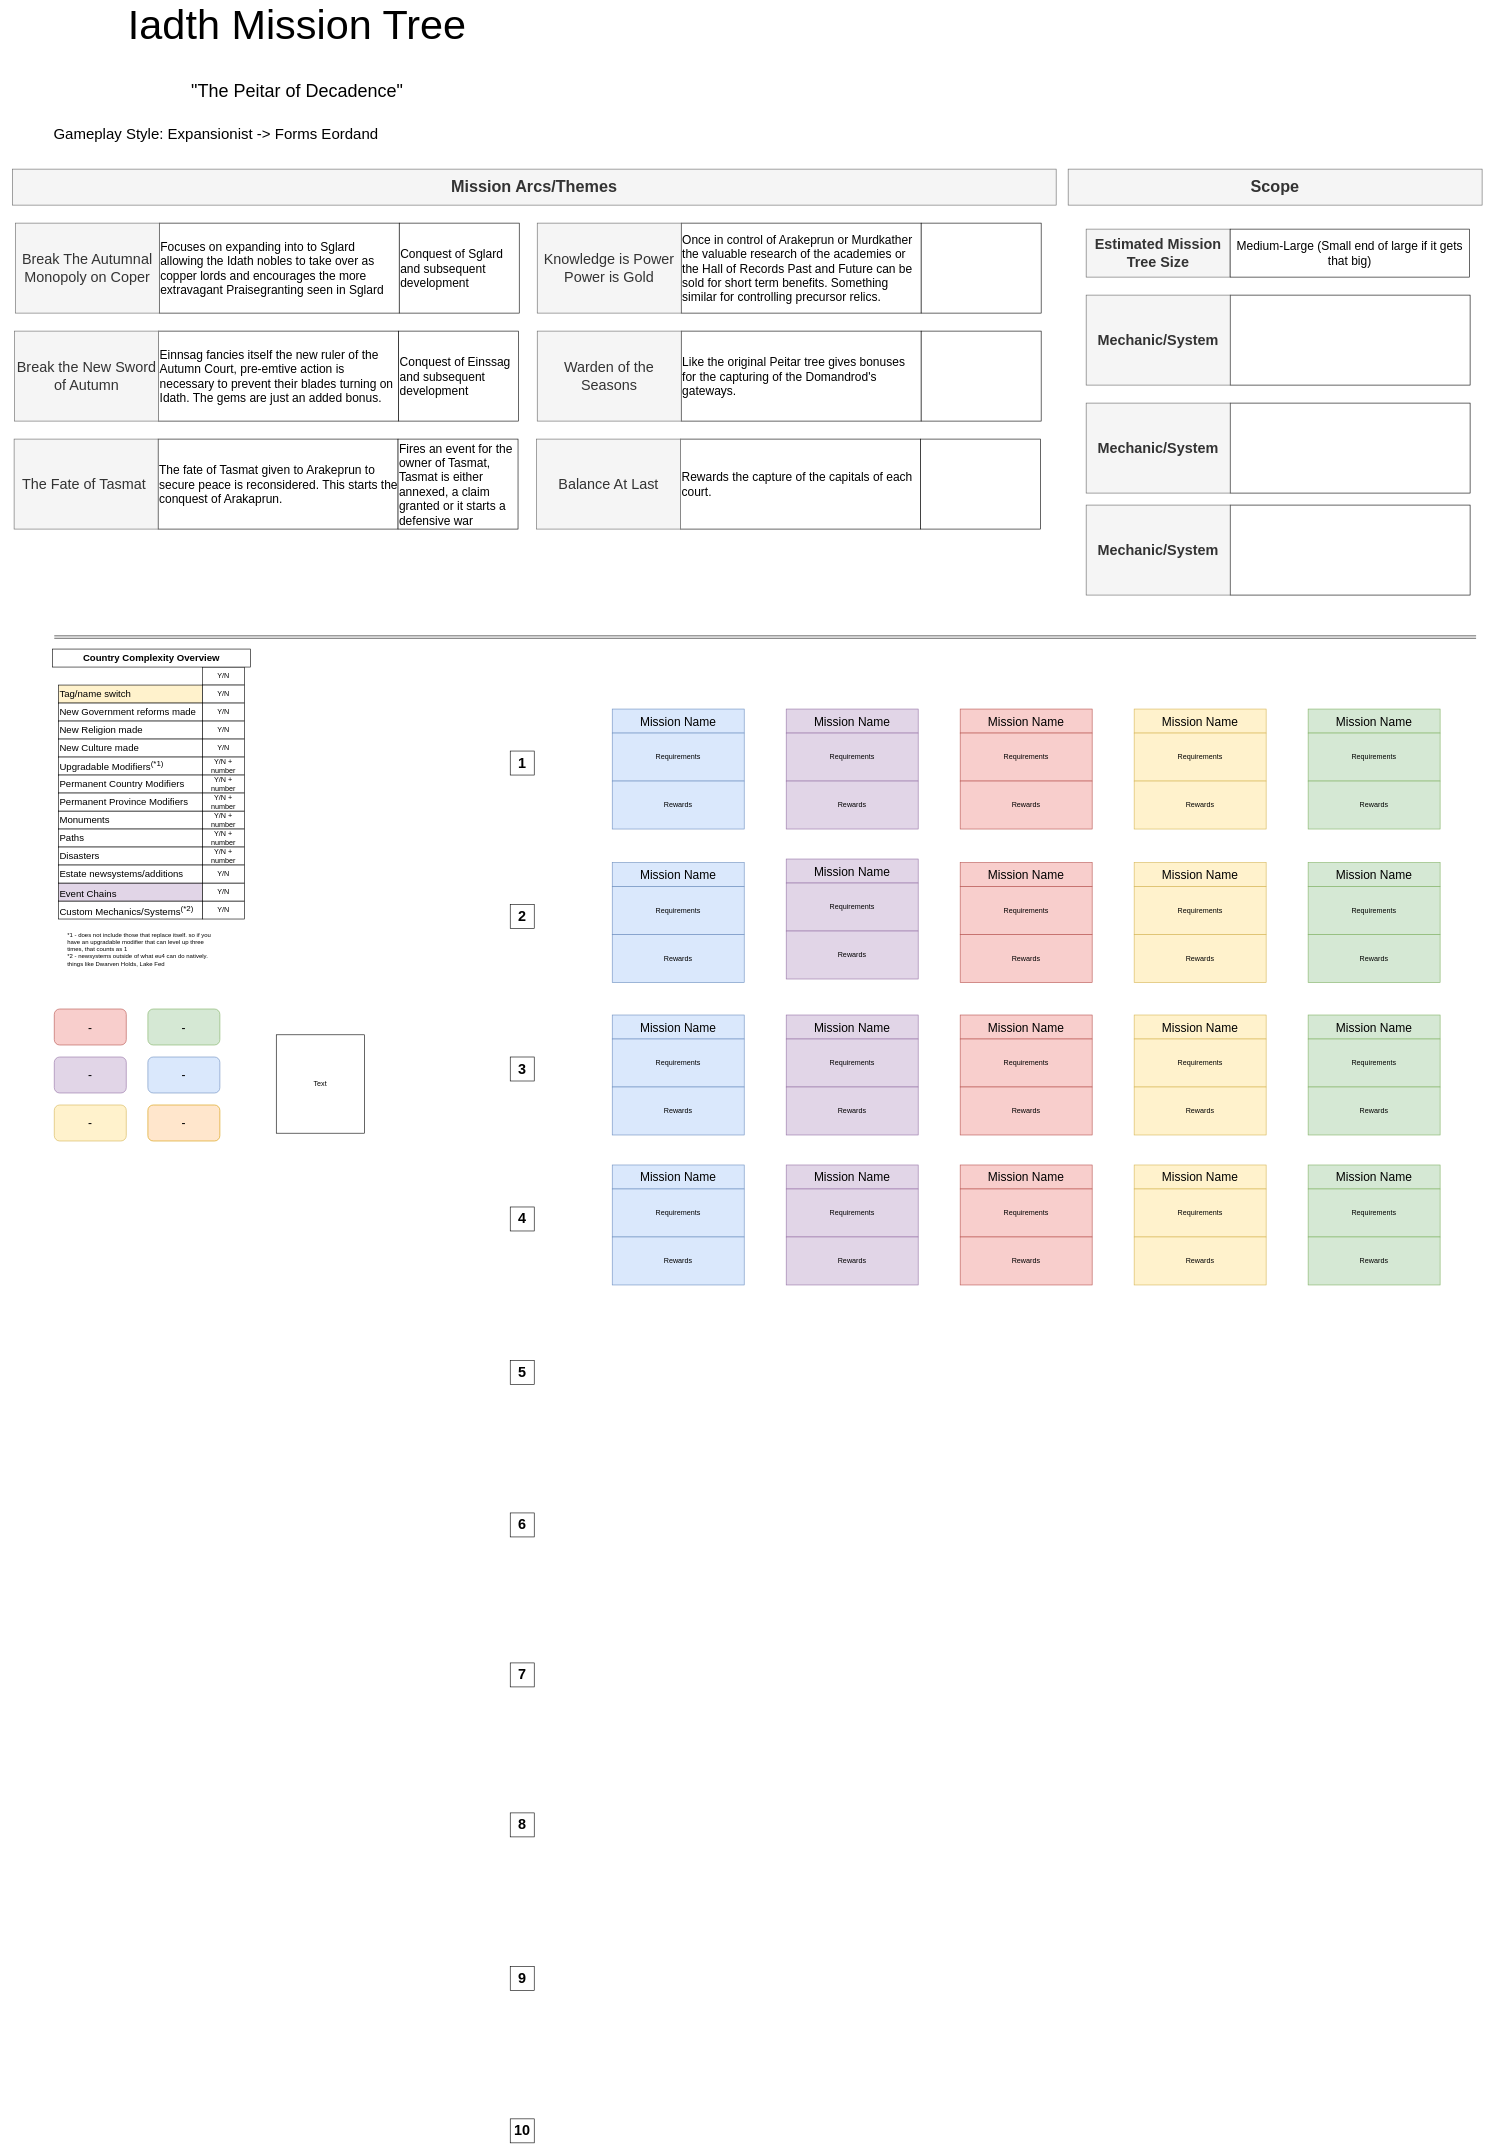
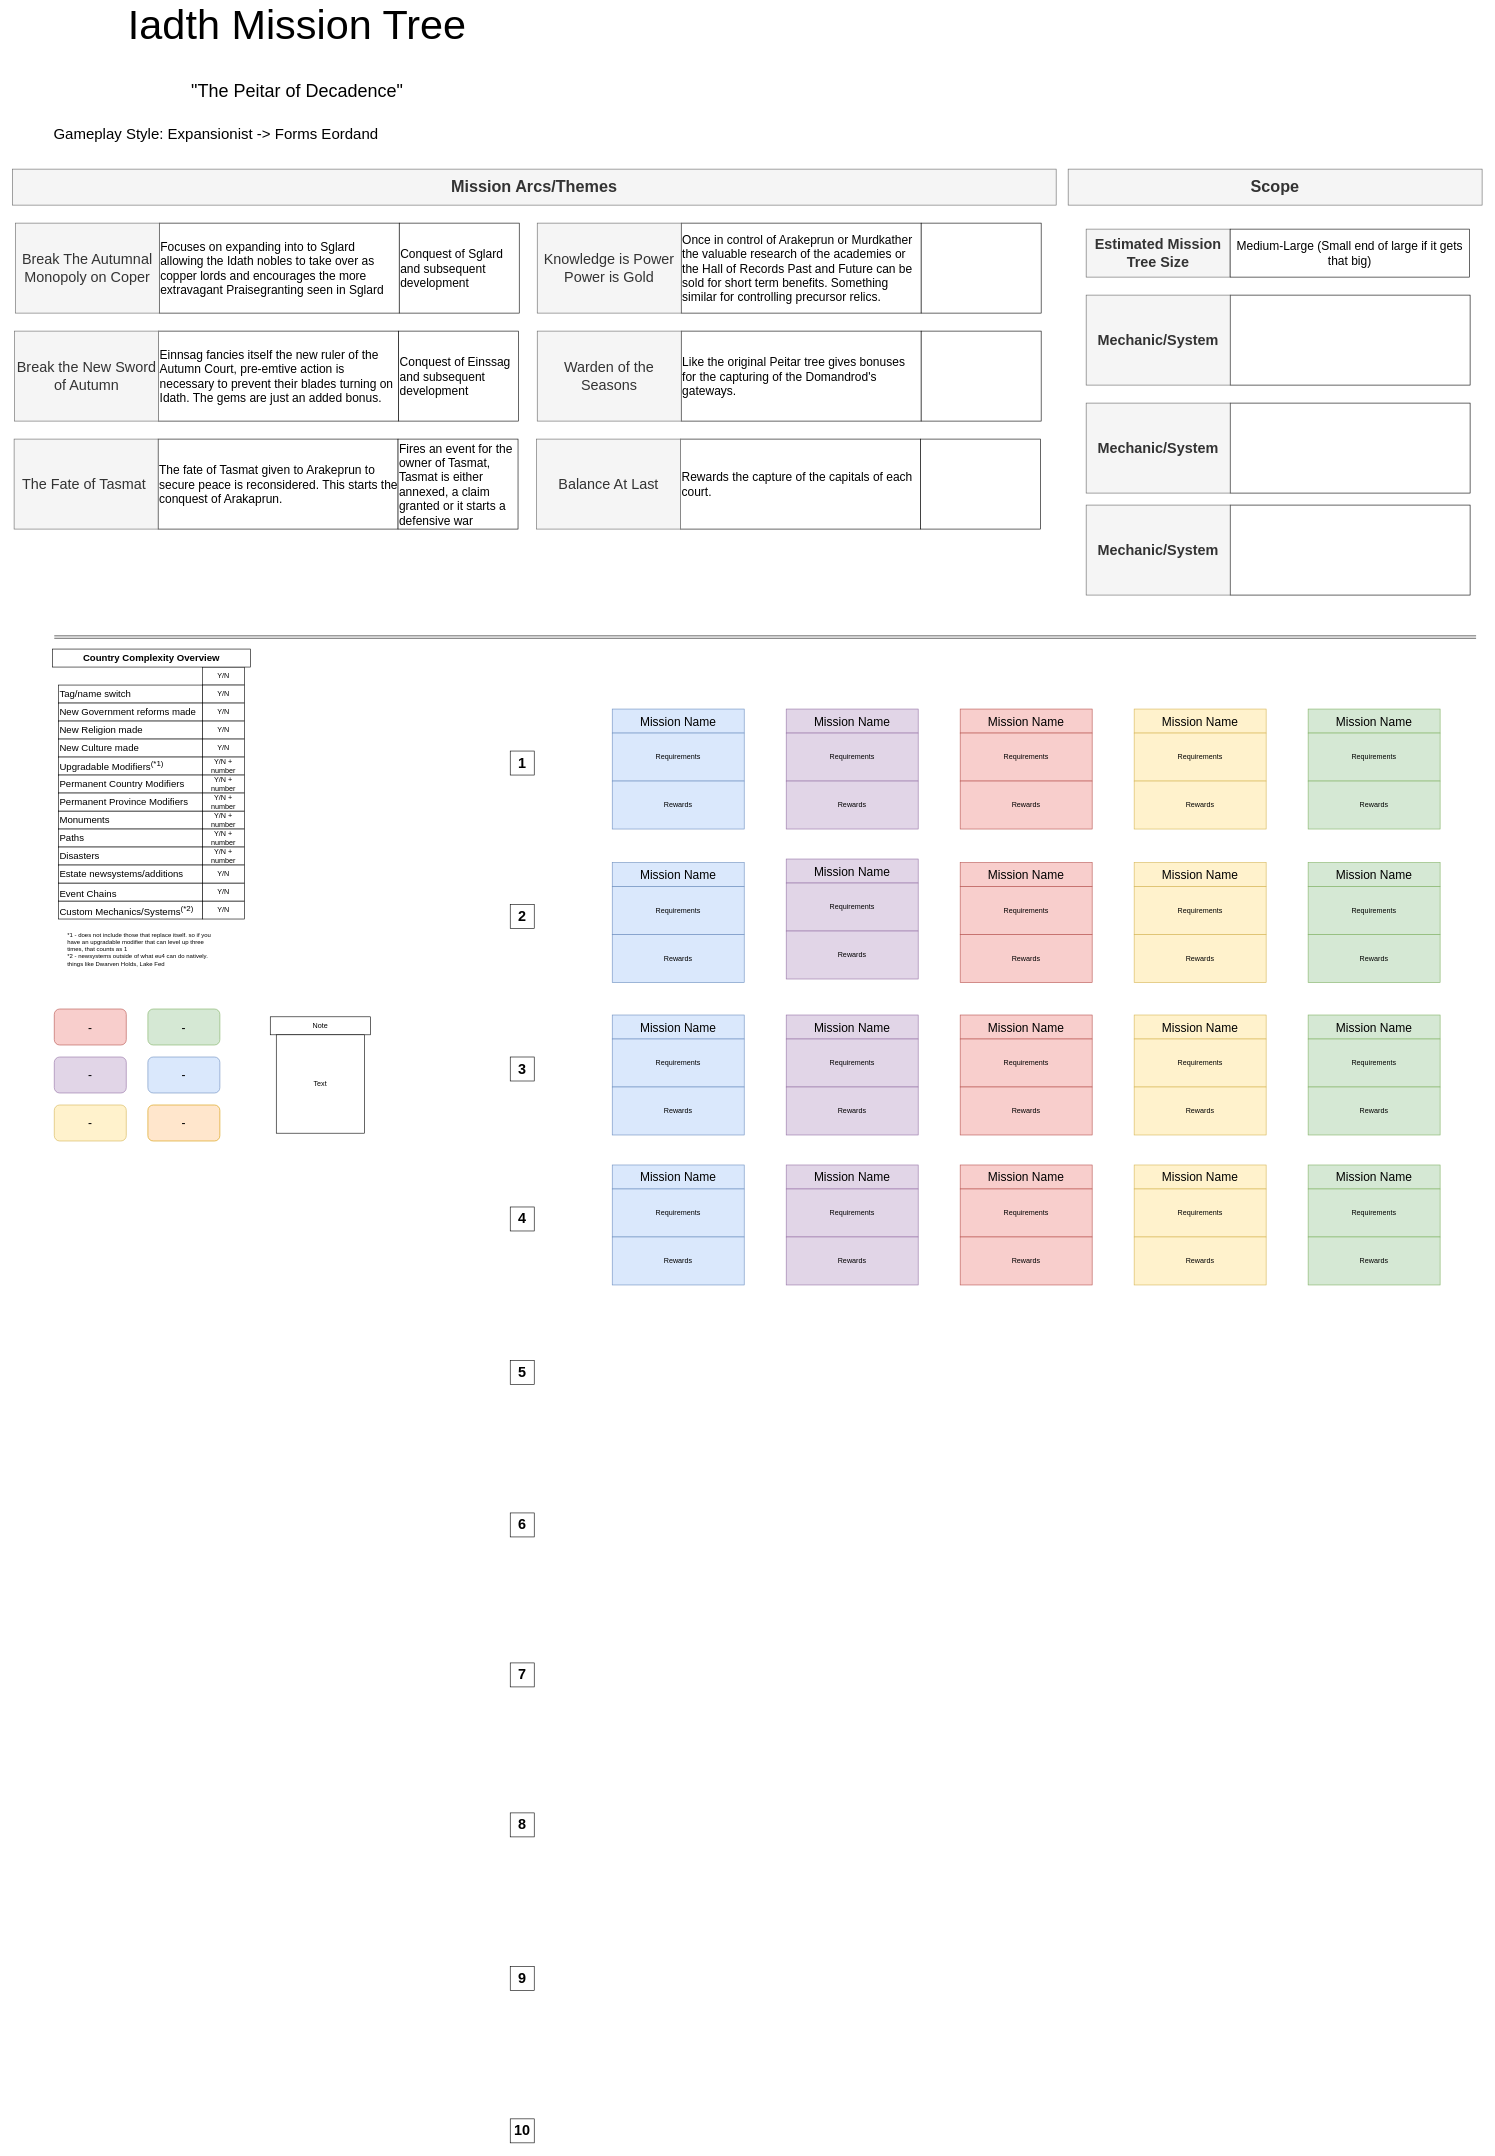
node "Tag/name switch": fillcolor #fff2cc -> #ffffff
node "Event Chains": fillcolor #e1d5e7 -> #ffffff
node "Note": added
